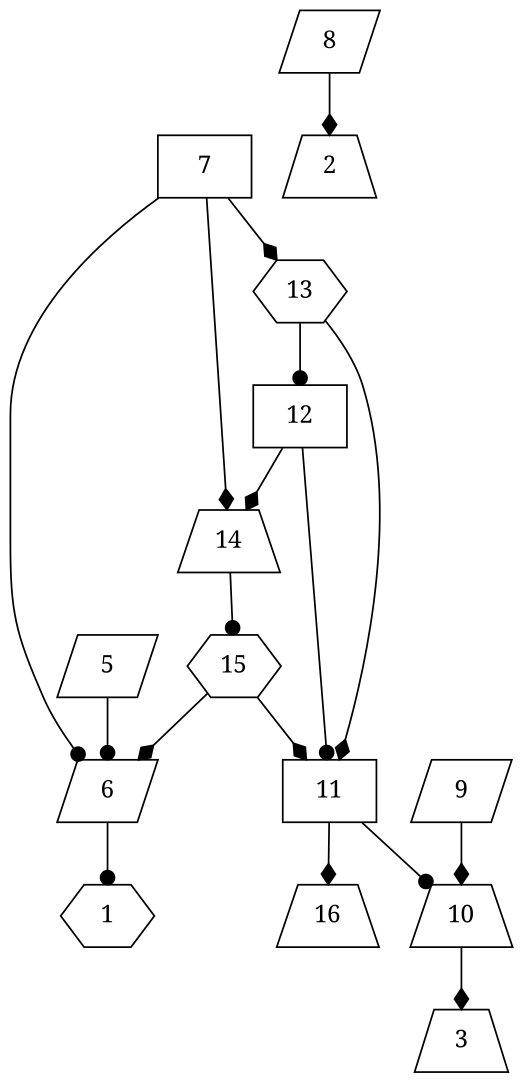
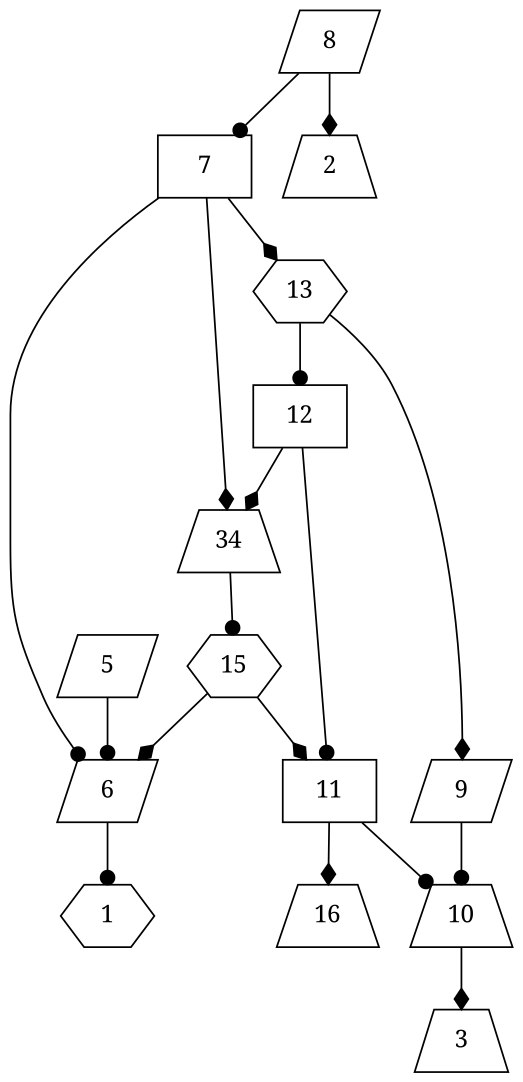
edge "8" -> "7": added
edge "13" -> "11": now "13" -> "9"
node "14": label "14" -> "34"
edge "9" -> "10": arrowhead diamond -> dot
